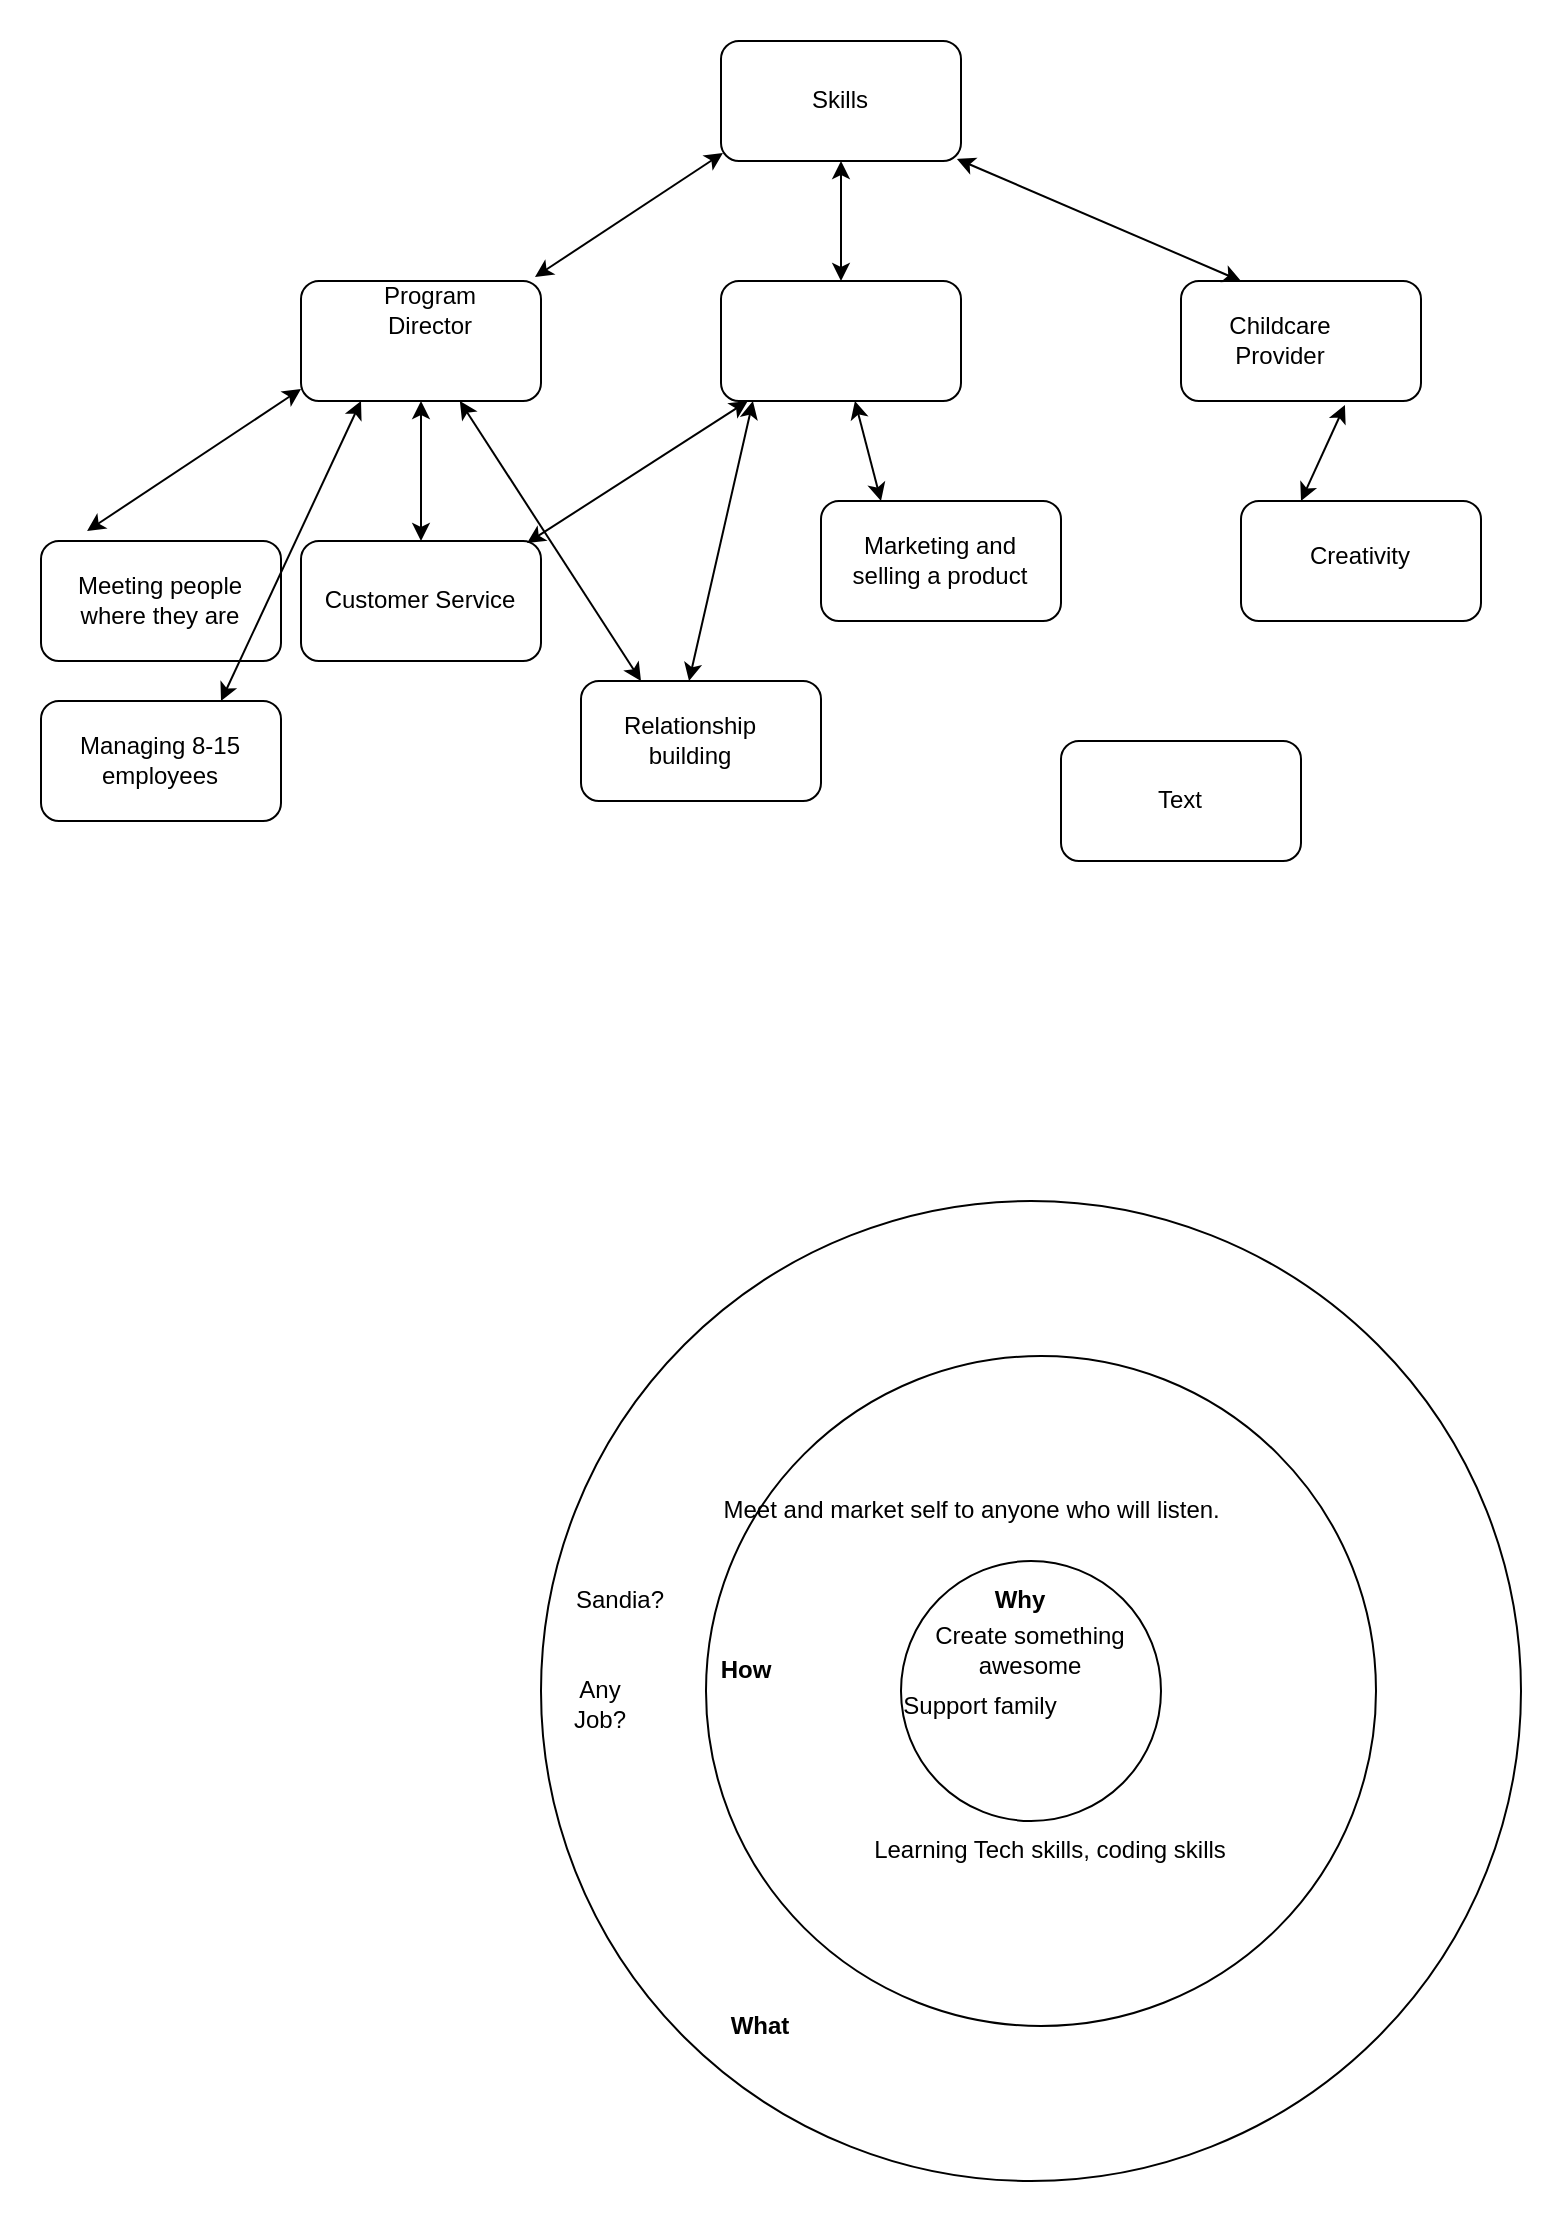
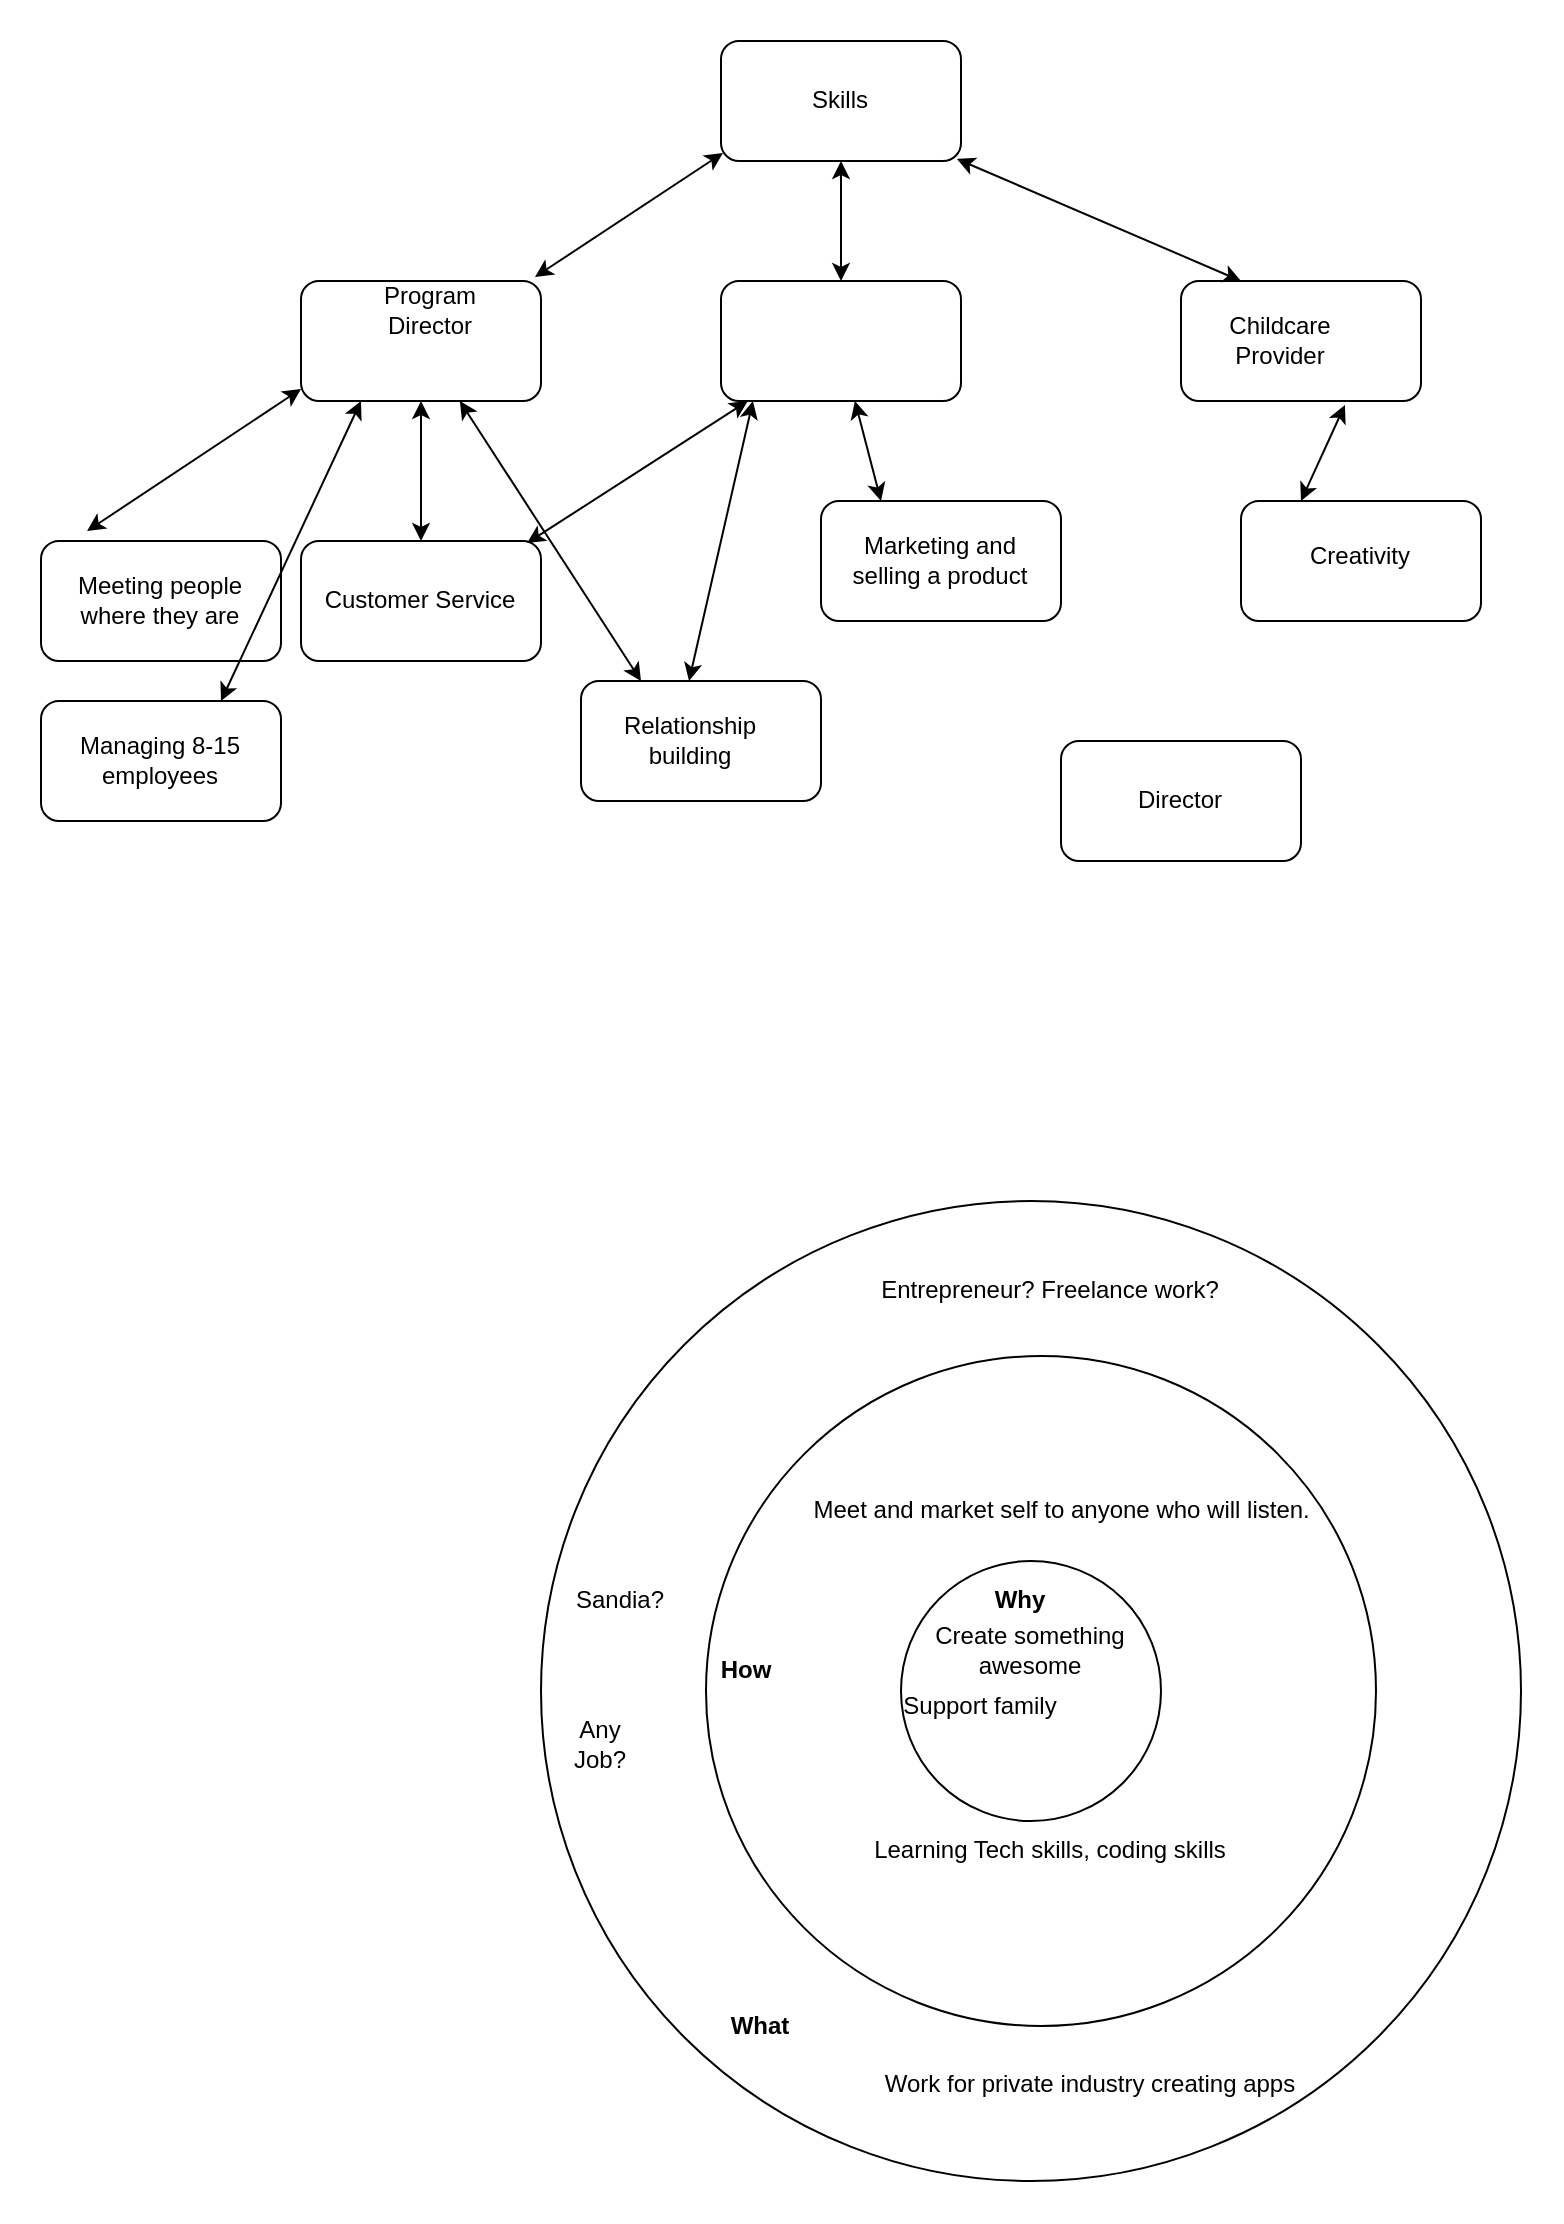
node "Text": label "Text" -> "Director"
node "Entrepreneur? Freelance work?": added
node "Meet and market self to anyone who will listen.": moved (976, 1511) -> (1066, 1511)
node "Any Job?": moved (601, 1705) -> (601, 1745)
node "Work for private industry creating apps": added
